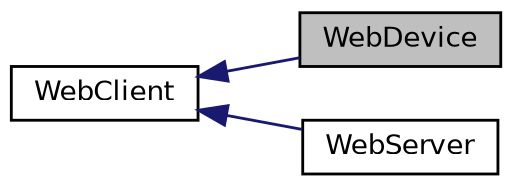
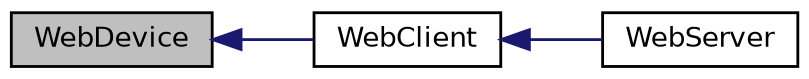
edge "WebDevice" -> "WebClient": reversed
